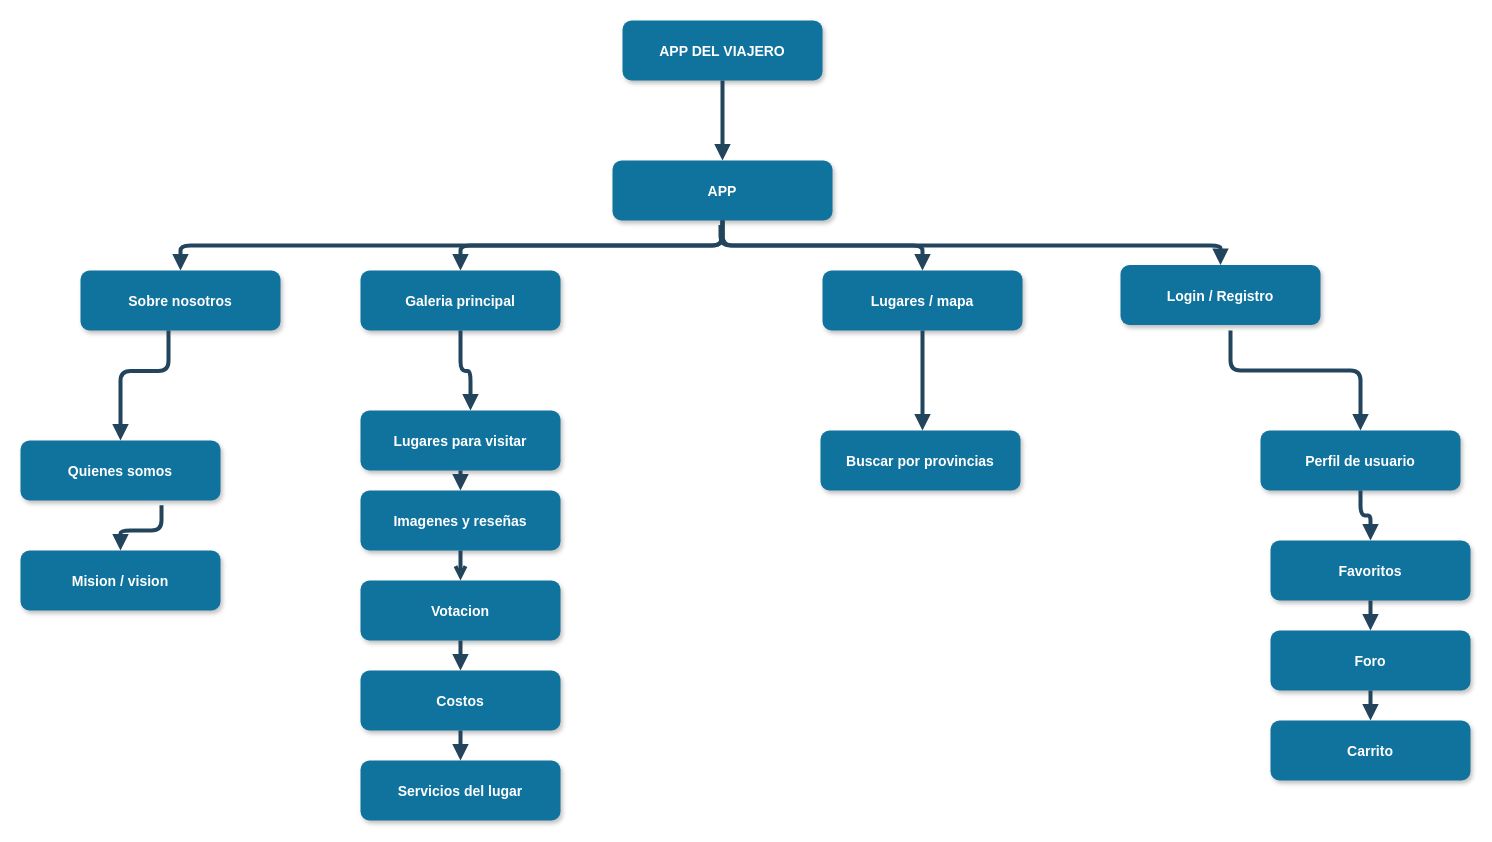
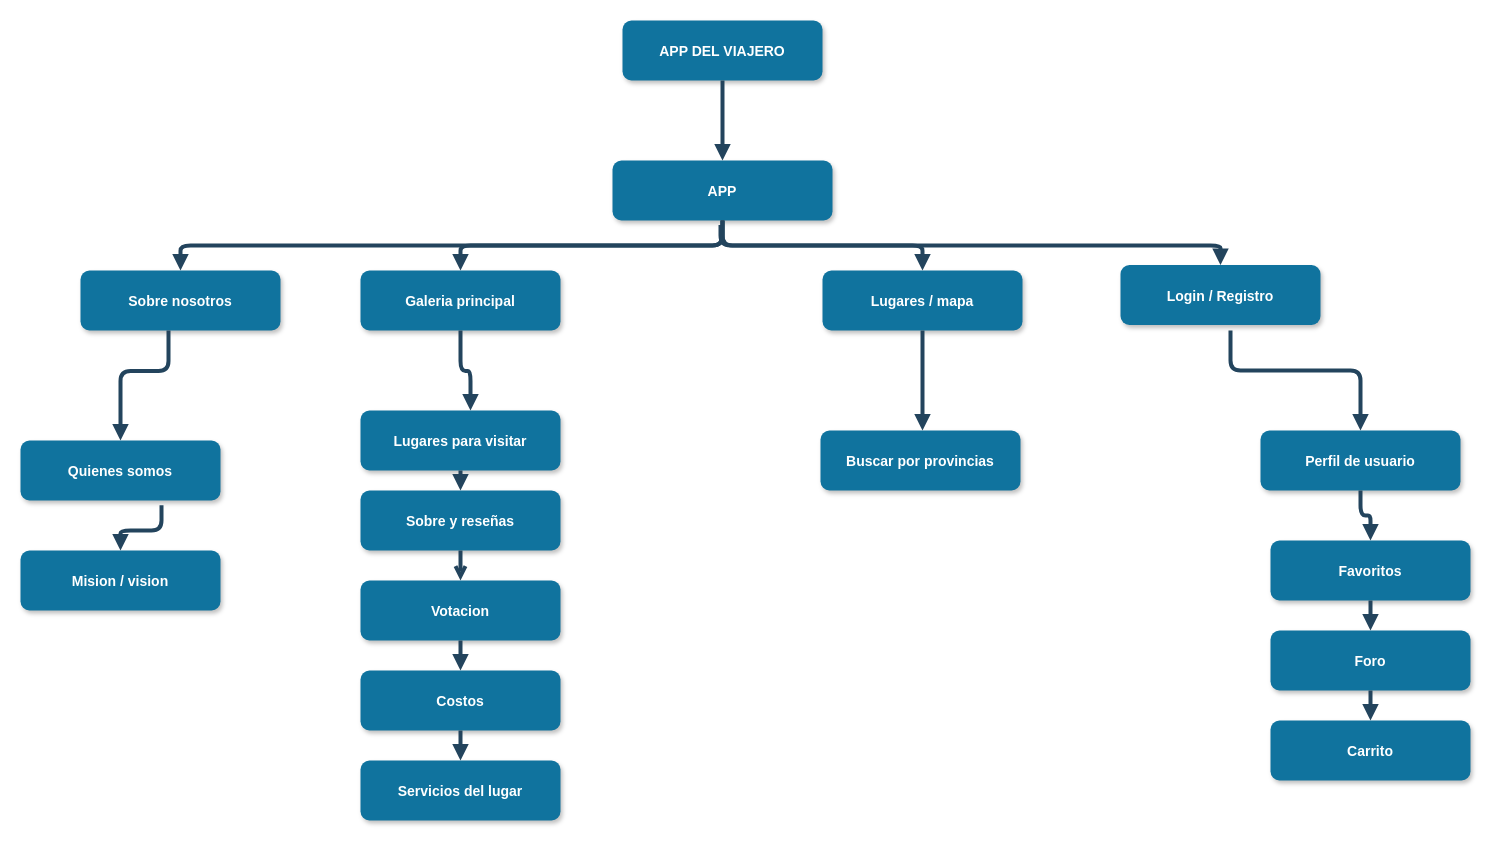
node "Imagenes y reseñas": label "Imagenes y reseñas" -> "Sobre y reseñas"
